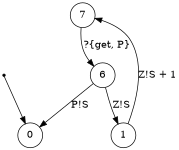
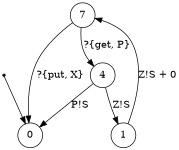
edge "7" -> "0": added, label "?{put, X}"
node "6": label "6" -> "4"
edge "1" -> "7": label "Z!S + 1" -> "Z!S + 0"
